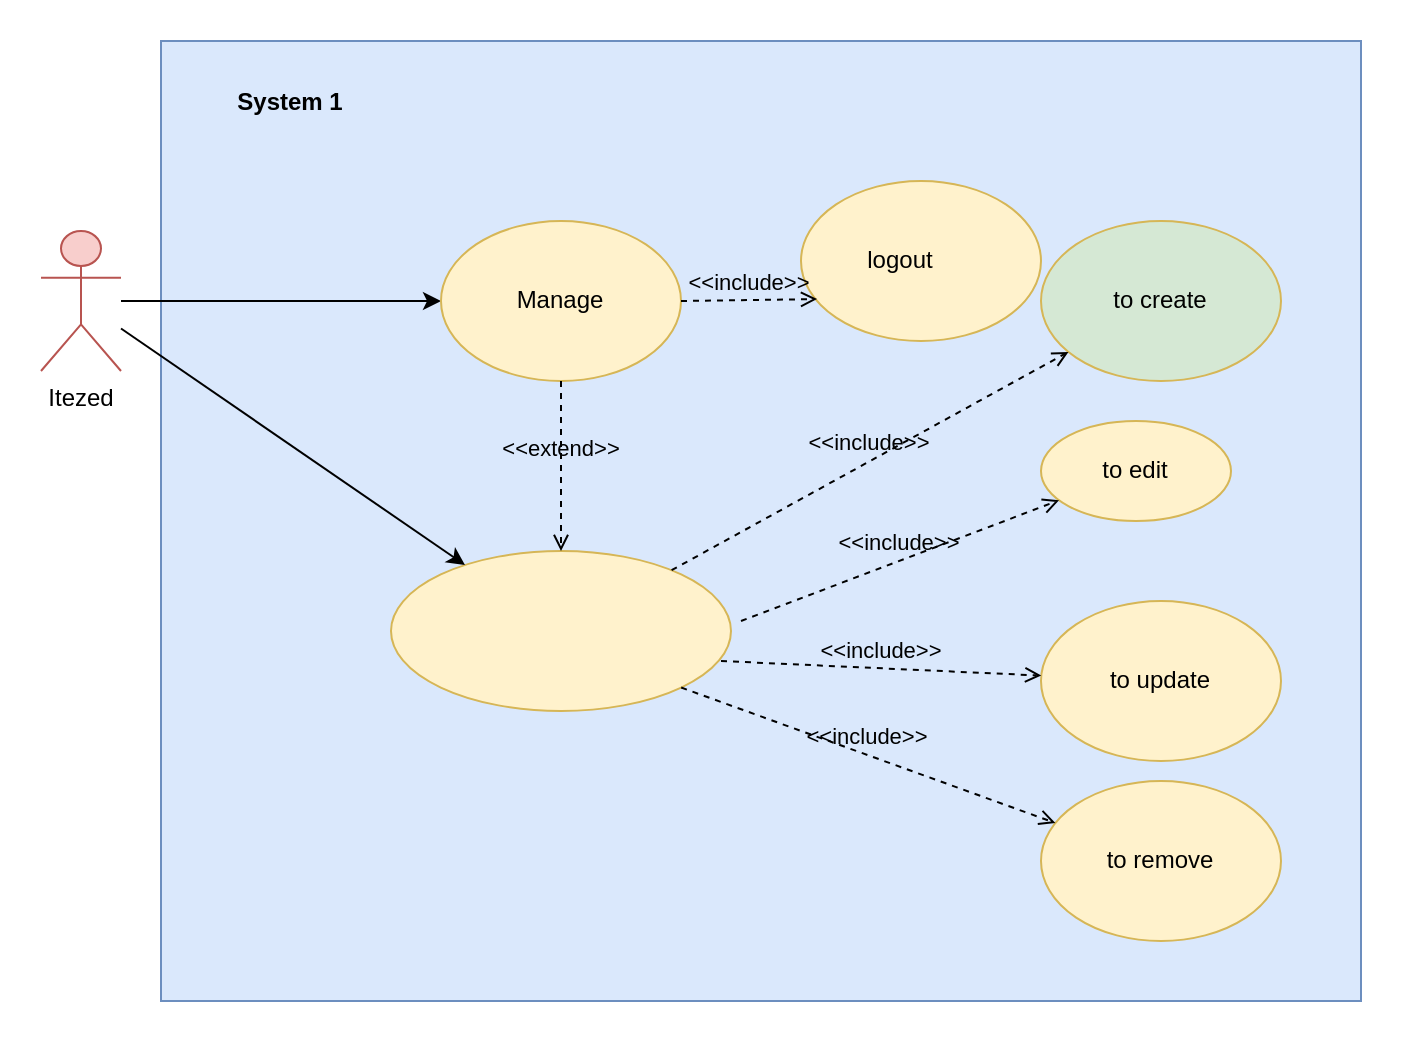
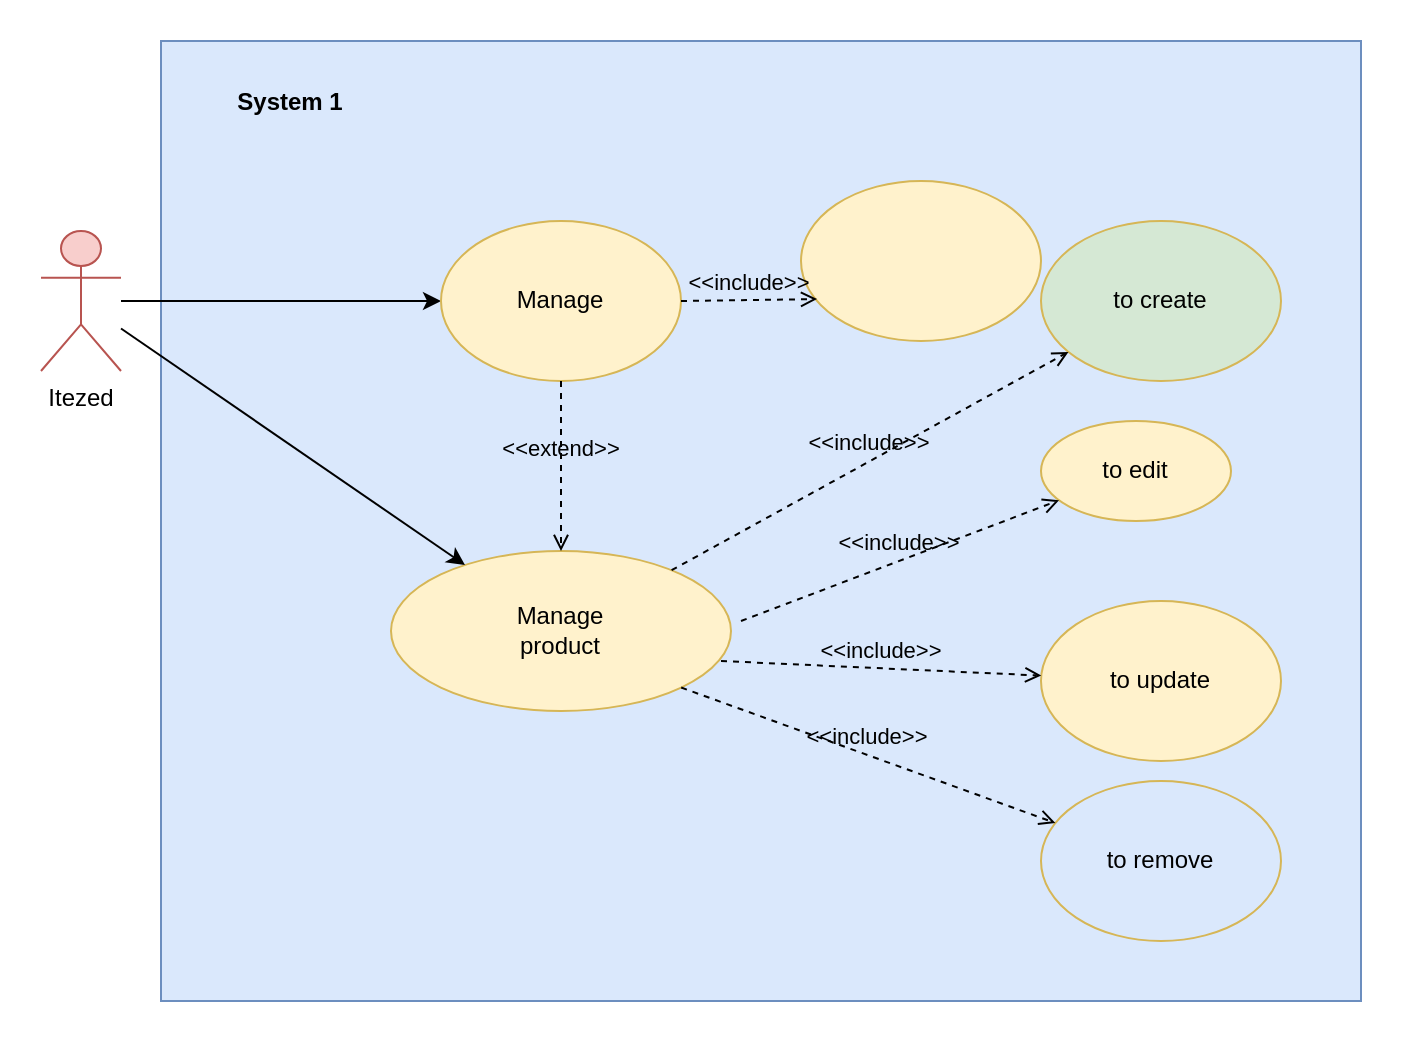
node "logout": removed
node "Manage product": added
node "to remove": fillcolor #fff2cc -> #dae8fc
